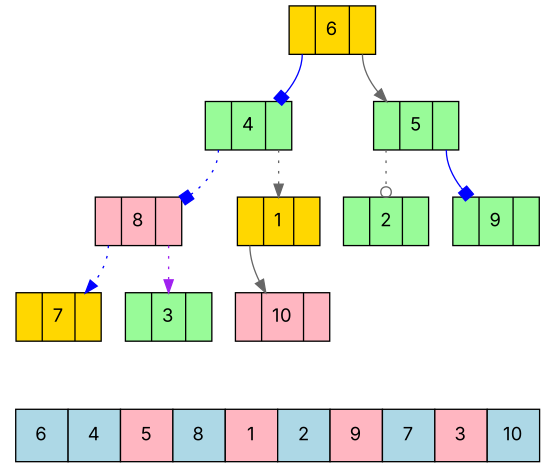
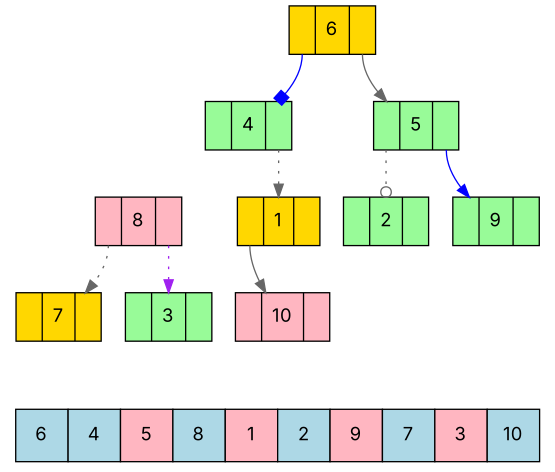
edge "5" -> "9": arrowhead box -> normal
edge "4" -> "8": removed
edge "8" -> "7": color blue -> gray40
